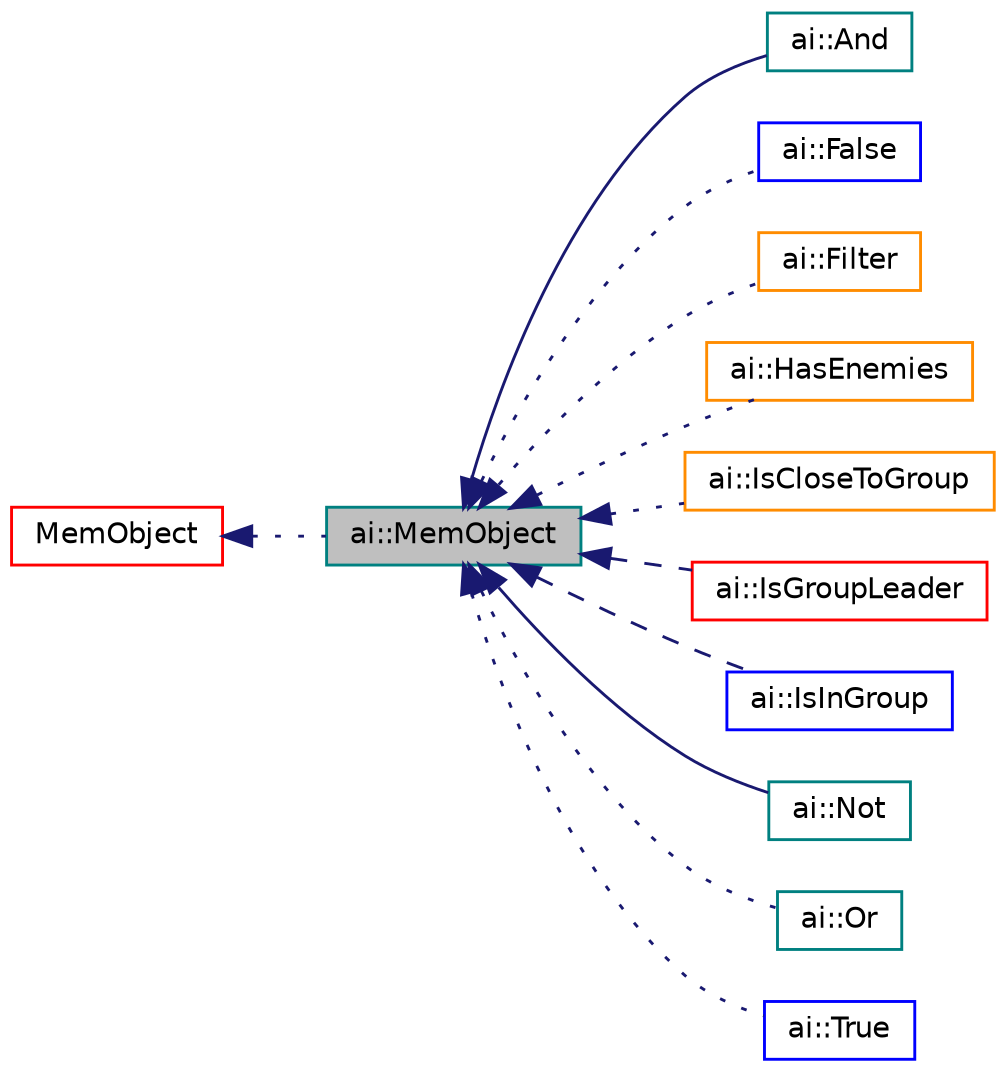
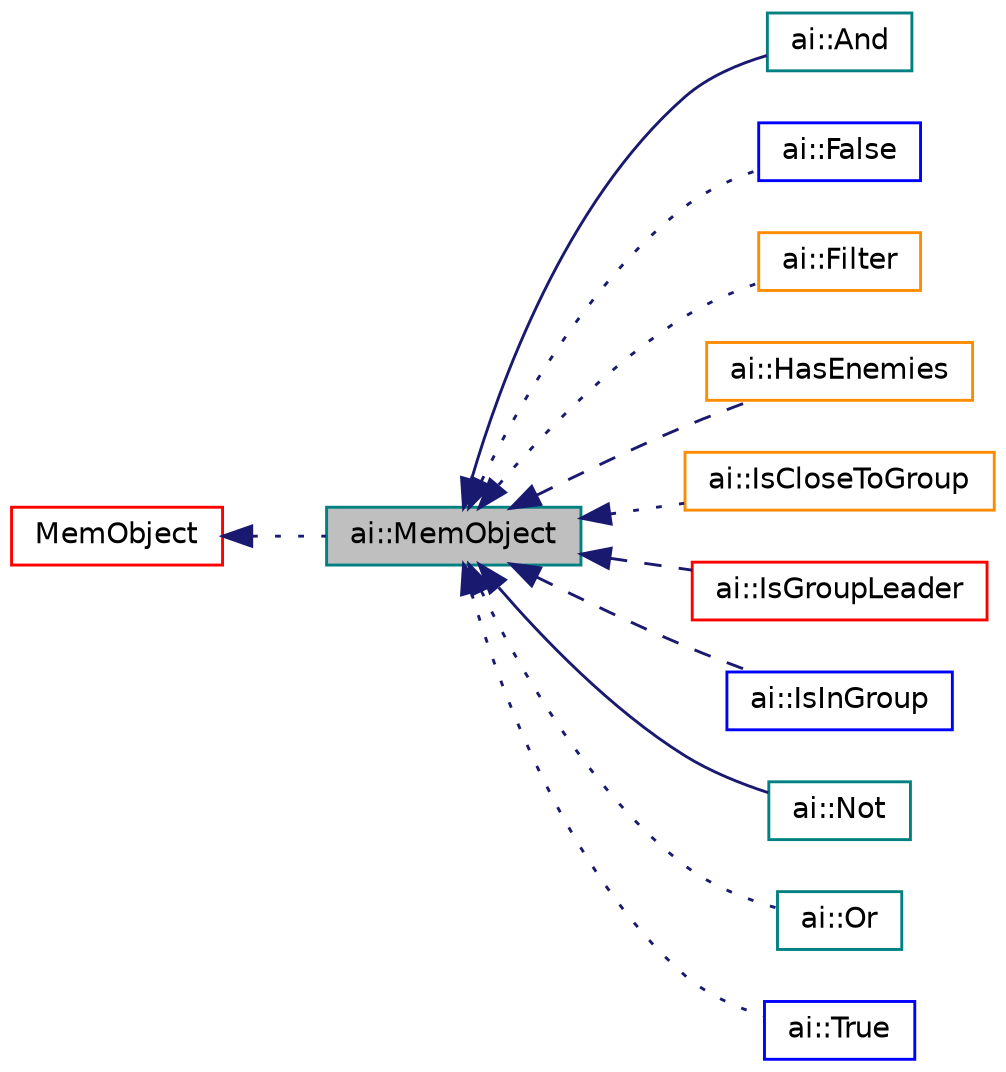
edge "ai::HasEnemies" -> "ai::MemObject": style dotted -> dashed
